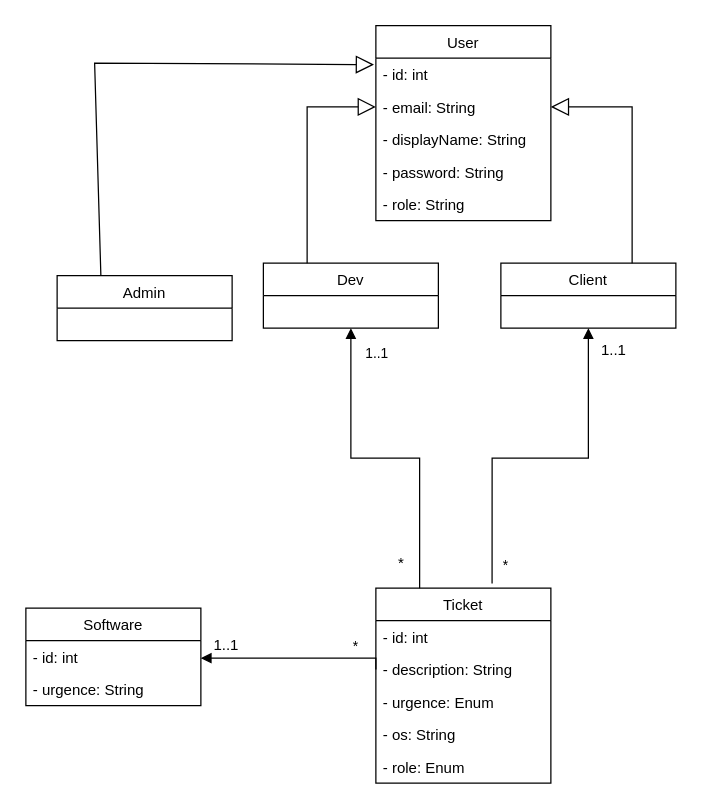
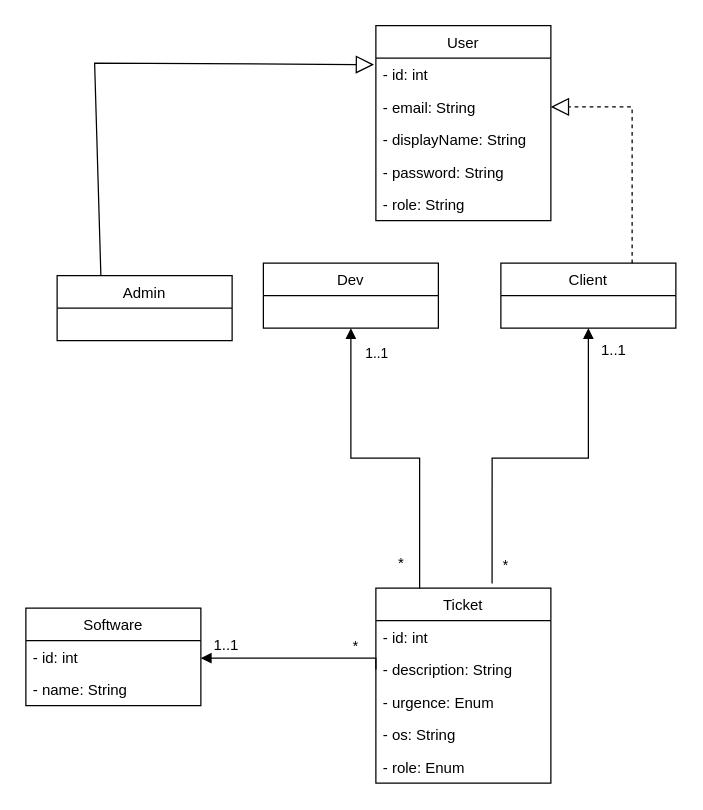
edge "Client" -> "- email: String": style solid -> dashed
edge "Dev" -> "- email: String": removed
node "- urgence: String": label "- urgence: String" -> "- name: String"
